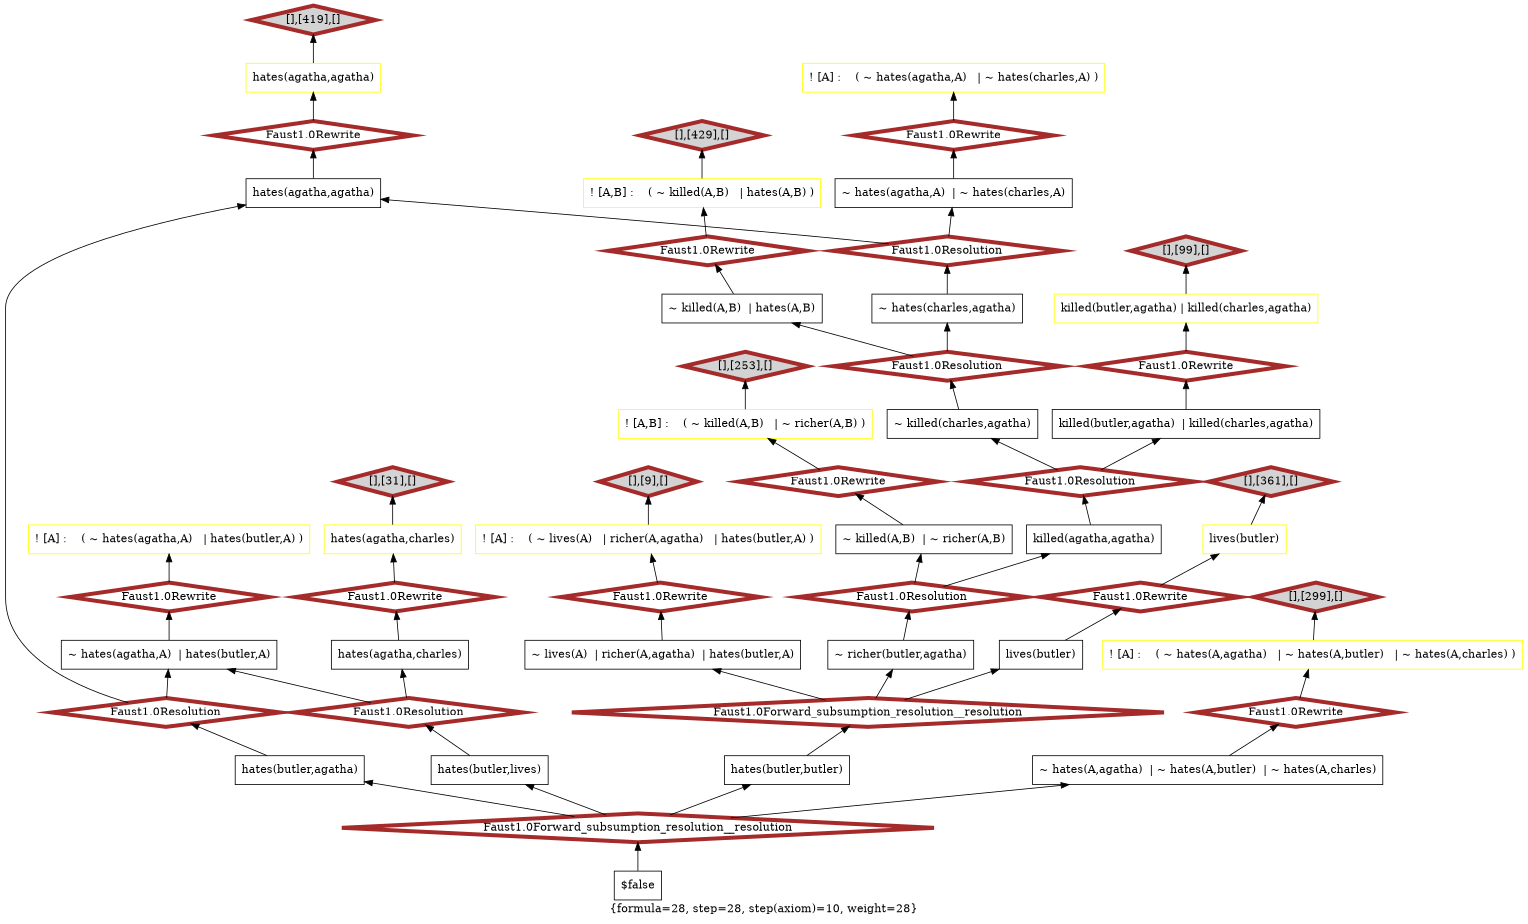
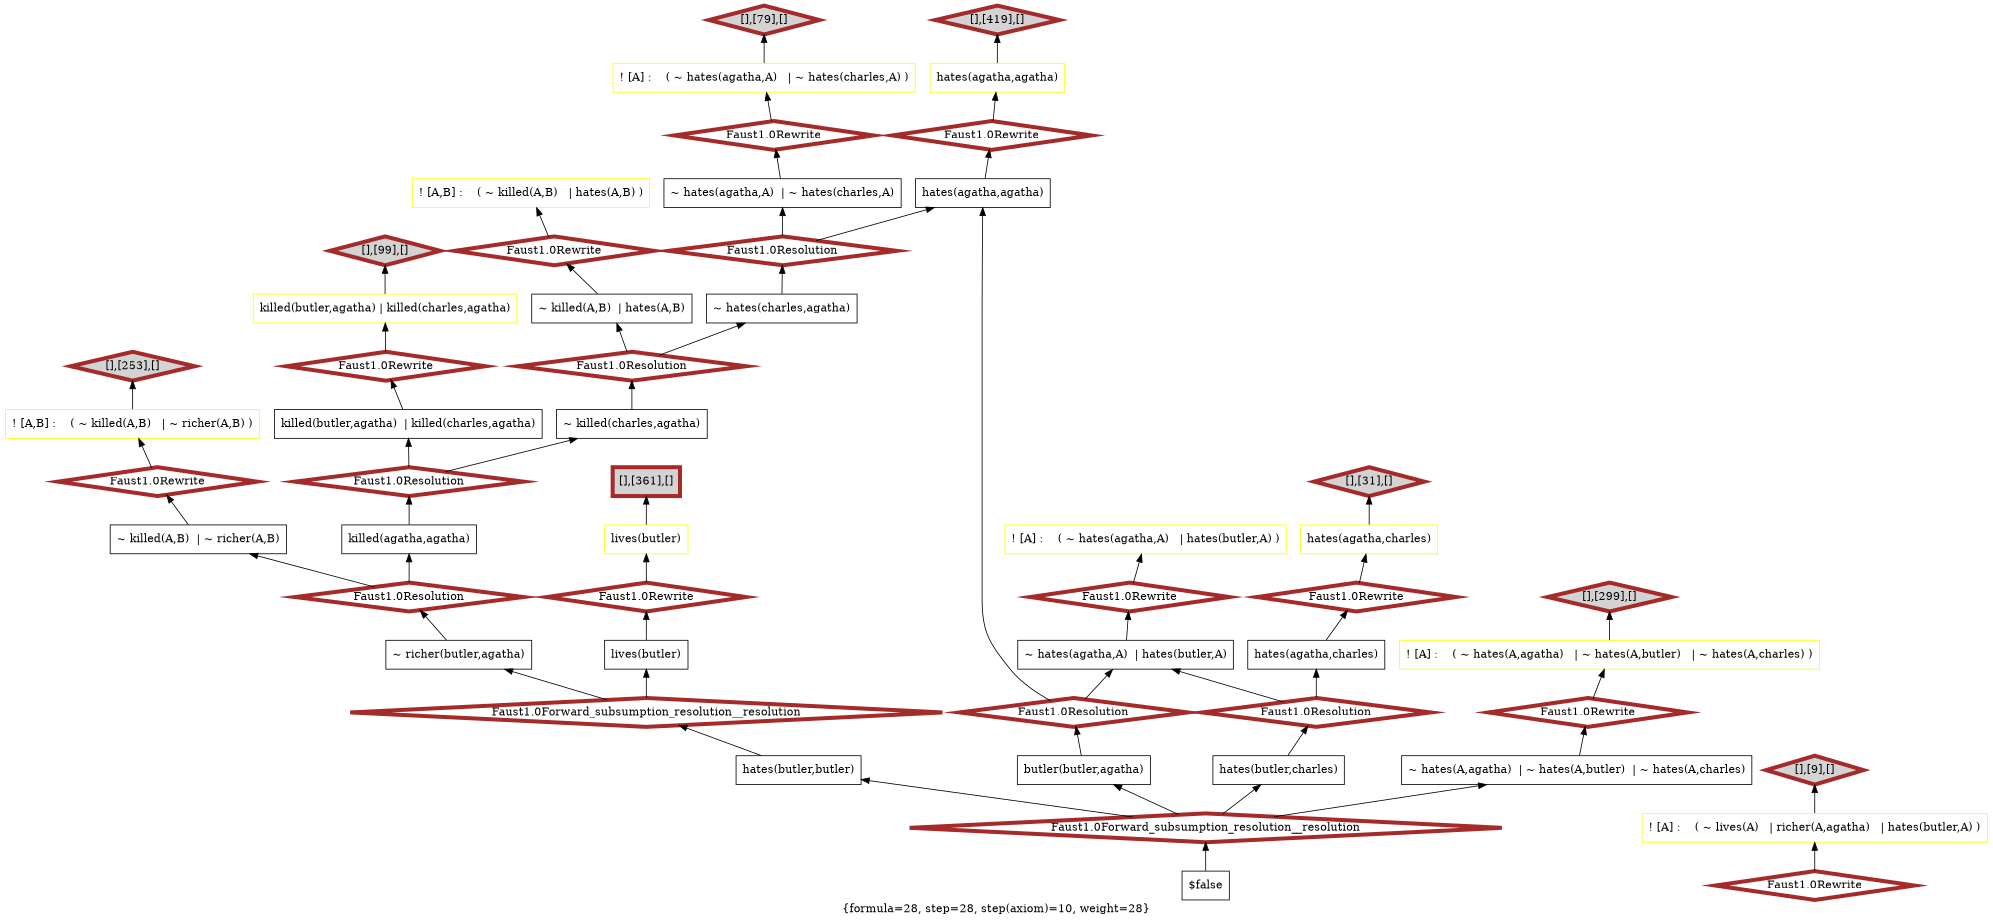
node "[],[79],[]": added
node "[],[429],[]": removed
node "[],[361],[]": shape diamond -> box
node "~ lives(A)  | richer(A,agatha)  | hates(butler,A)": removed
node "hates(butler,agatha)": label "hates(butler,agatha)" -> "butler(butler,agatha)"
node "hates(butler,lives)": label "hates(butler,lives)" -> "hates(butler,charles)"
